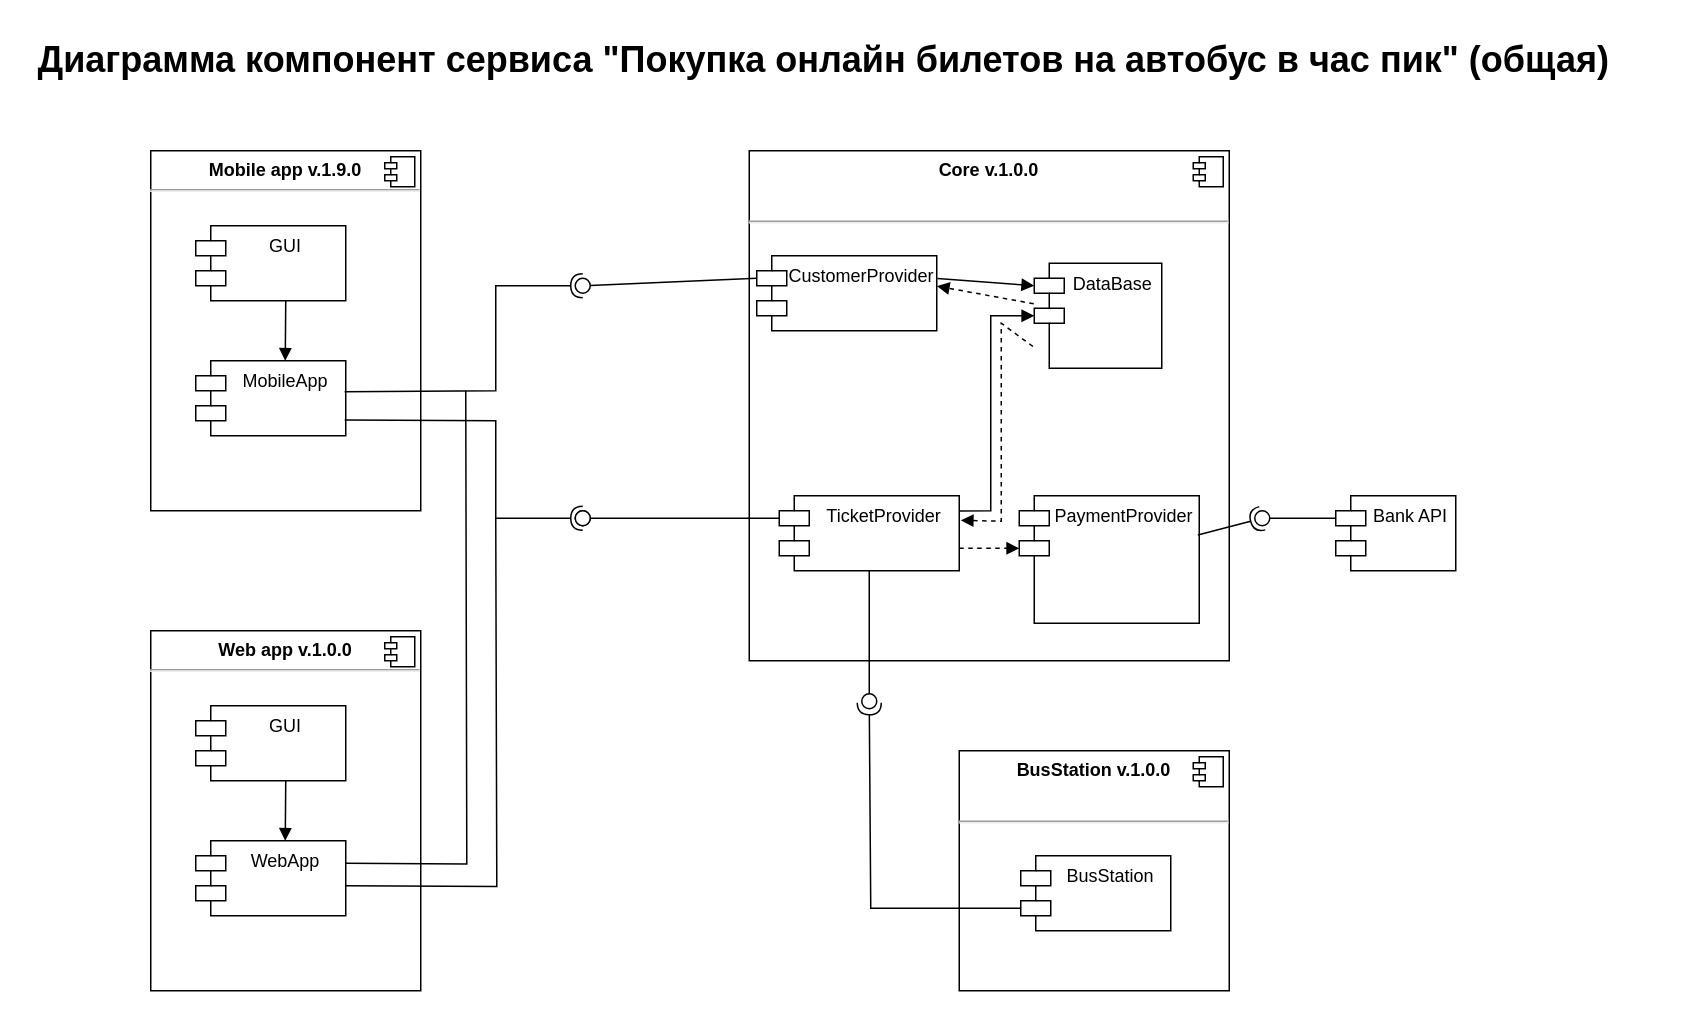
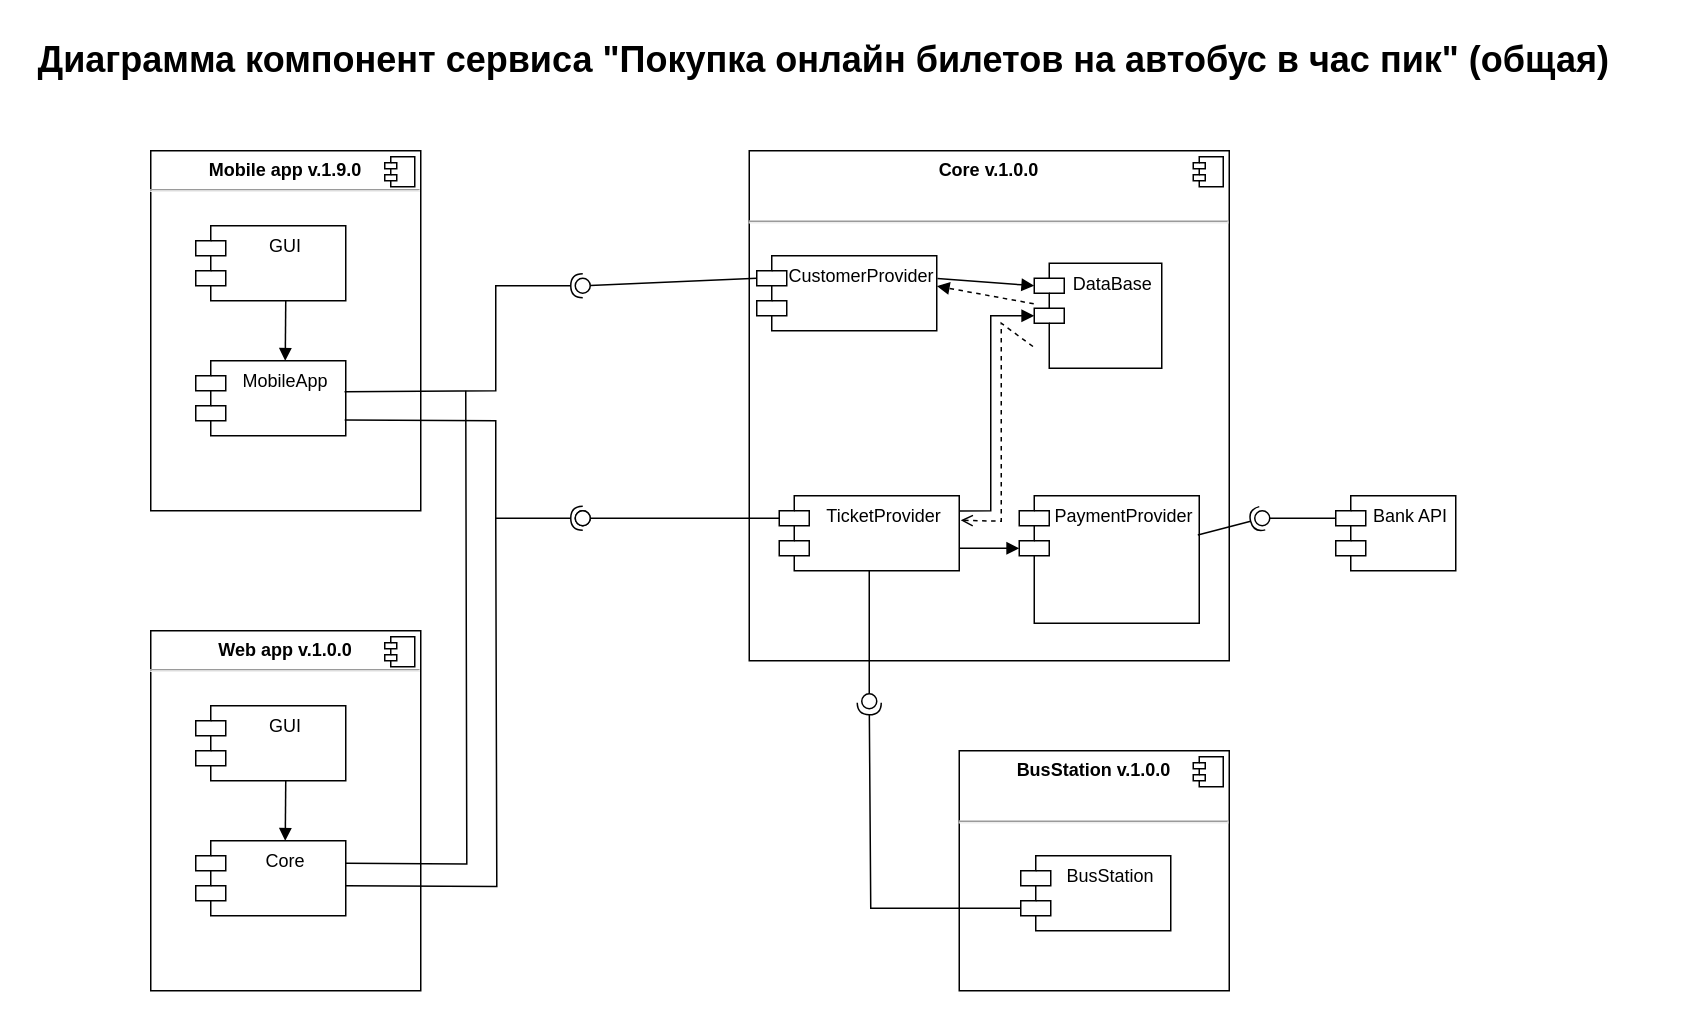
edge "DataBase" -> "TicketProvider": arrowhead block -> open
edge "TicketProvider" -> "PaymentProvider": style dashed -> solid
node "WebApp": label "WebApp" -> "Core"
